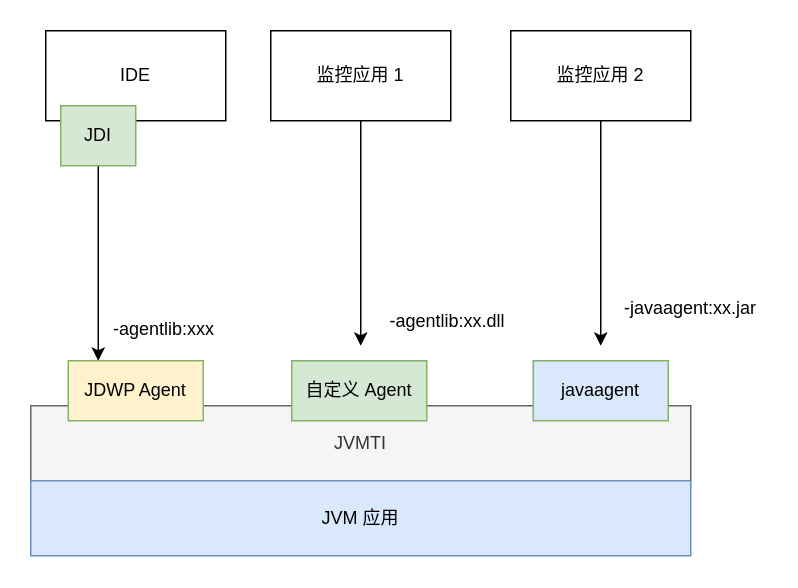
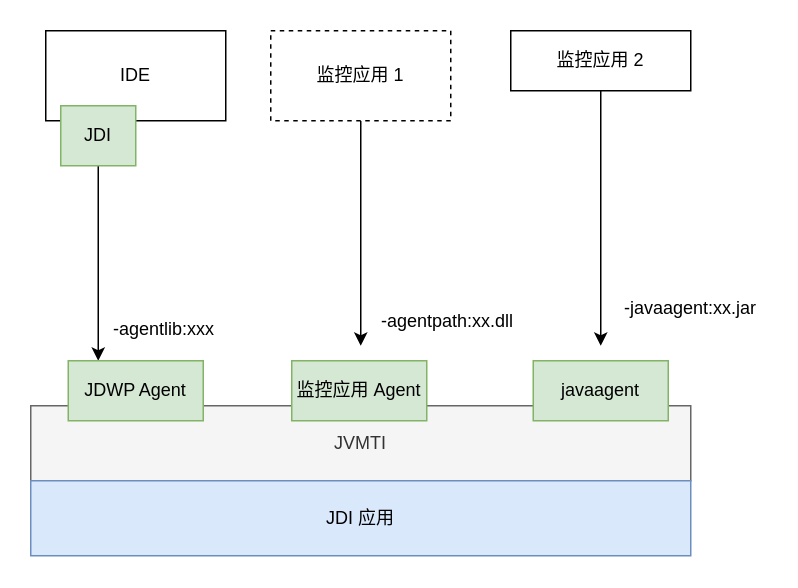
node "监控应用 1": style solid -> dashed
node "监控应用 2": size 180x90 -> 180x60
node "-agentlib:xx.dll": label "-agentlib:xx.dll" -> "-agentpath:xx.dll"
node "JDWP Agent": fillcolor #fff2cc -> #d5e8d4
node "自定义 Agent": label "自定义 Agent" -> "监控应用 Agent"
node "javaagent": fillcolor #dae8fc -> #d5e8d4
node "JVM 应用": label "JVM 应用" -> "JDI 应用"
